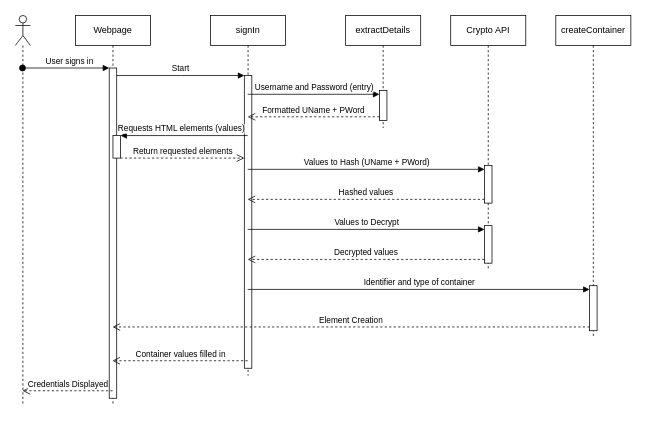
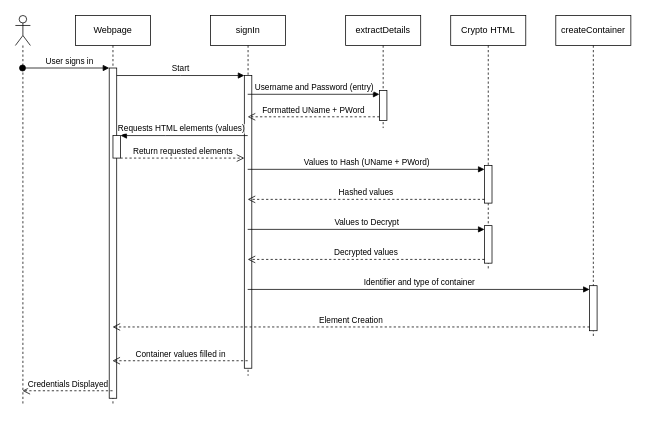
node "Crypto API": label "Crypto API" -> "Crypto HTML"
